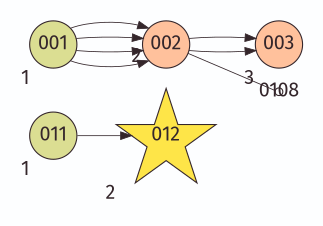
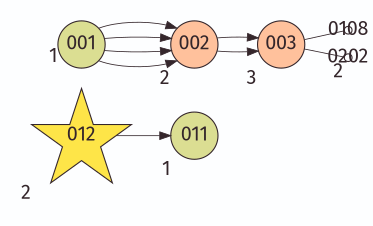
node "0202 2": added
edge "002 2" -- "0108": now "003 3" -- "0108"
edge "011 1" -> "012 2": reversed
